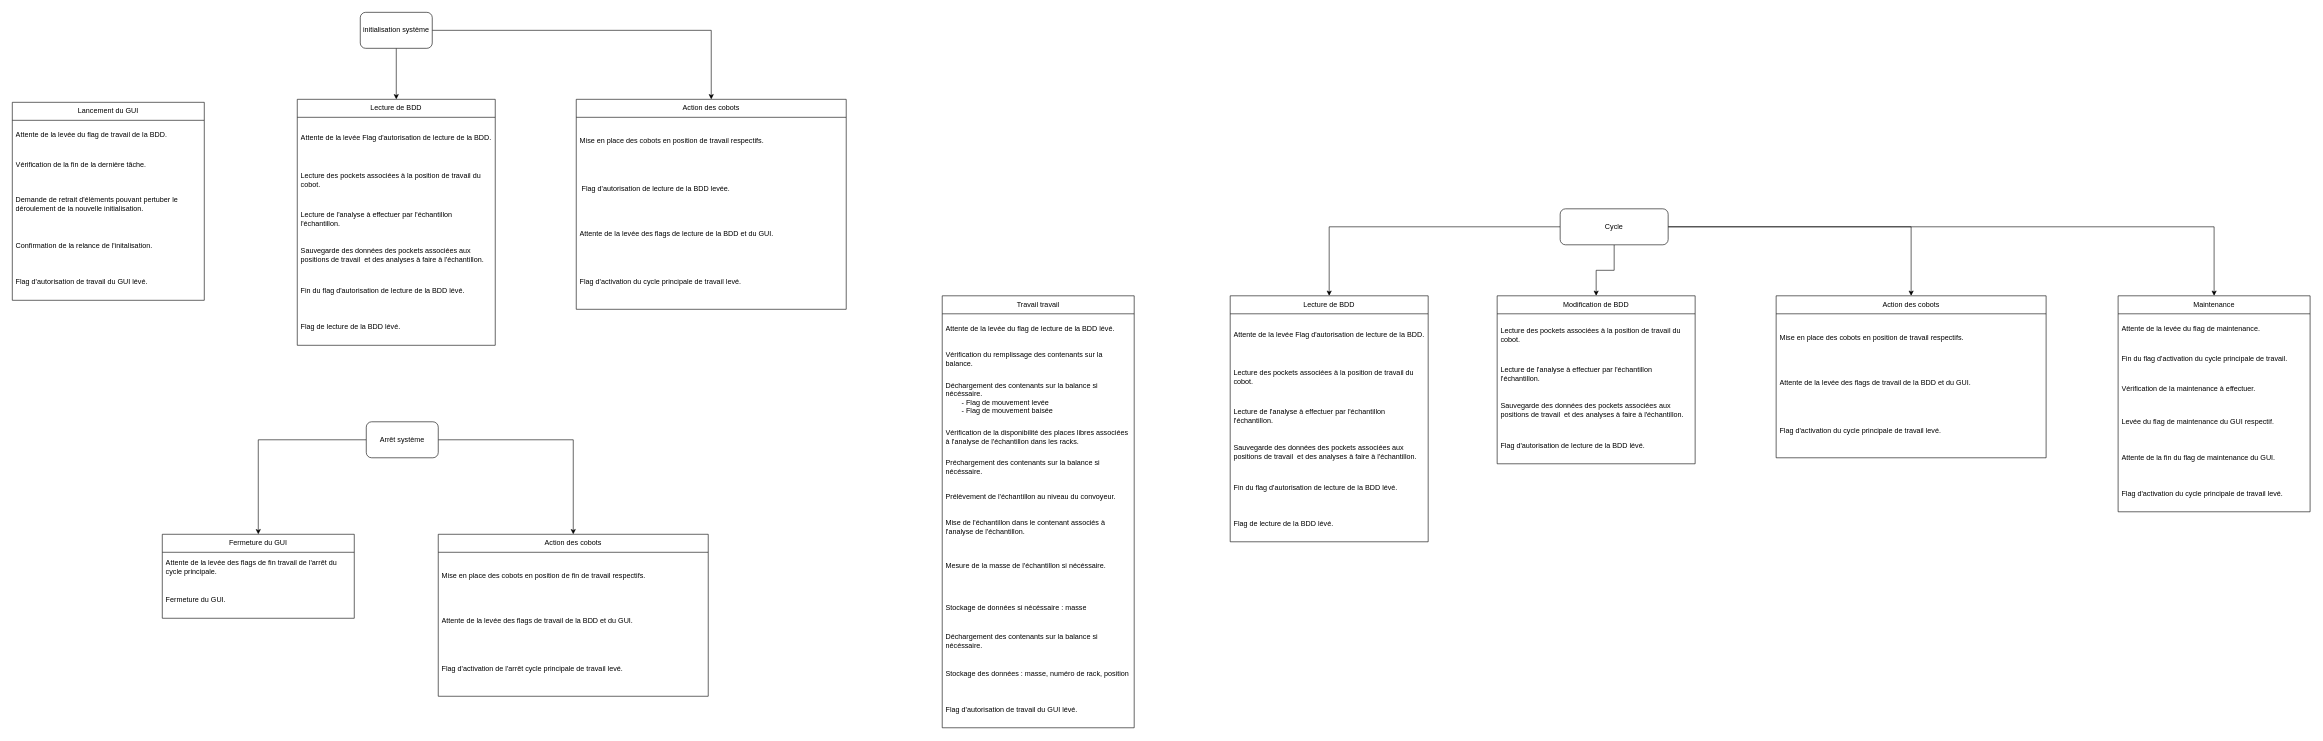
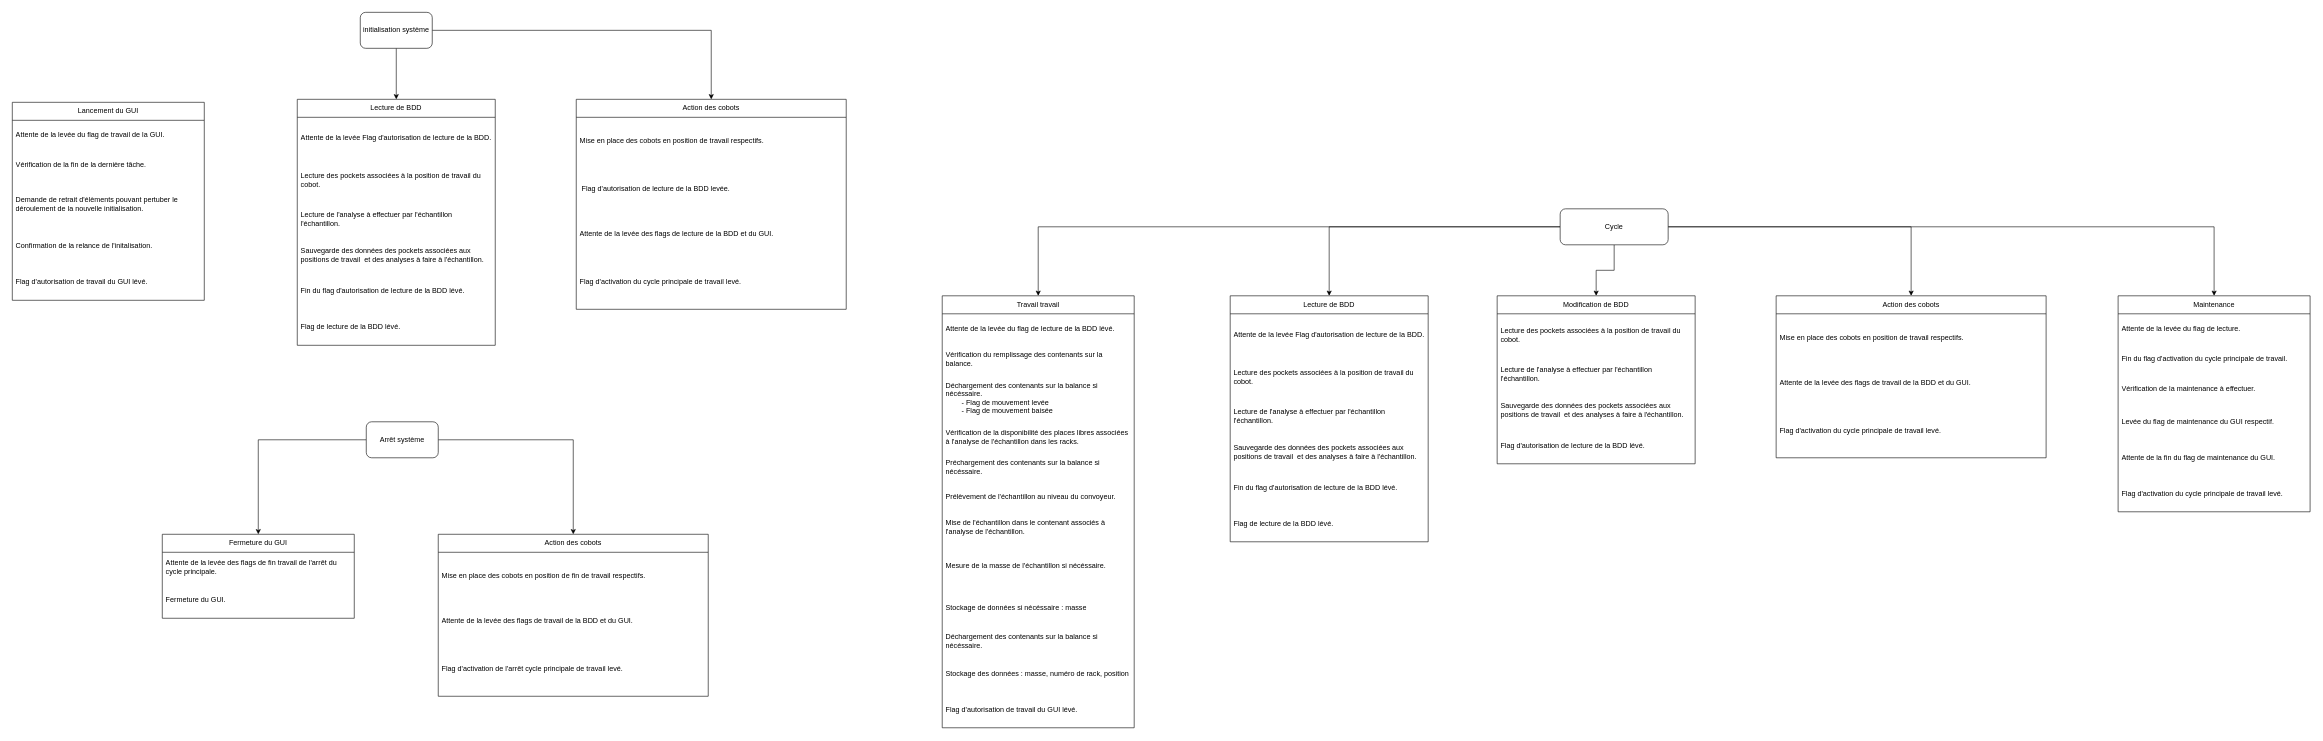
node "Attente de la levée du flag de travail de la BDD.": label "Attente de la levée du flag de travail de la BDD." -> "Attente de la levée du flag de travail de la GUI."
edge "Cycle" -> "Travail travail": added
node "Attente de la levée du flag de maintenance.": label "Attente de la levée du flag de maintenance." -> "Attente de la levée du flag de lecture."
